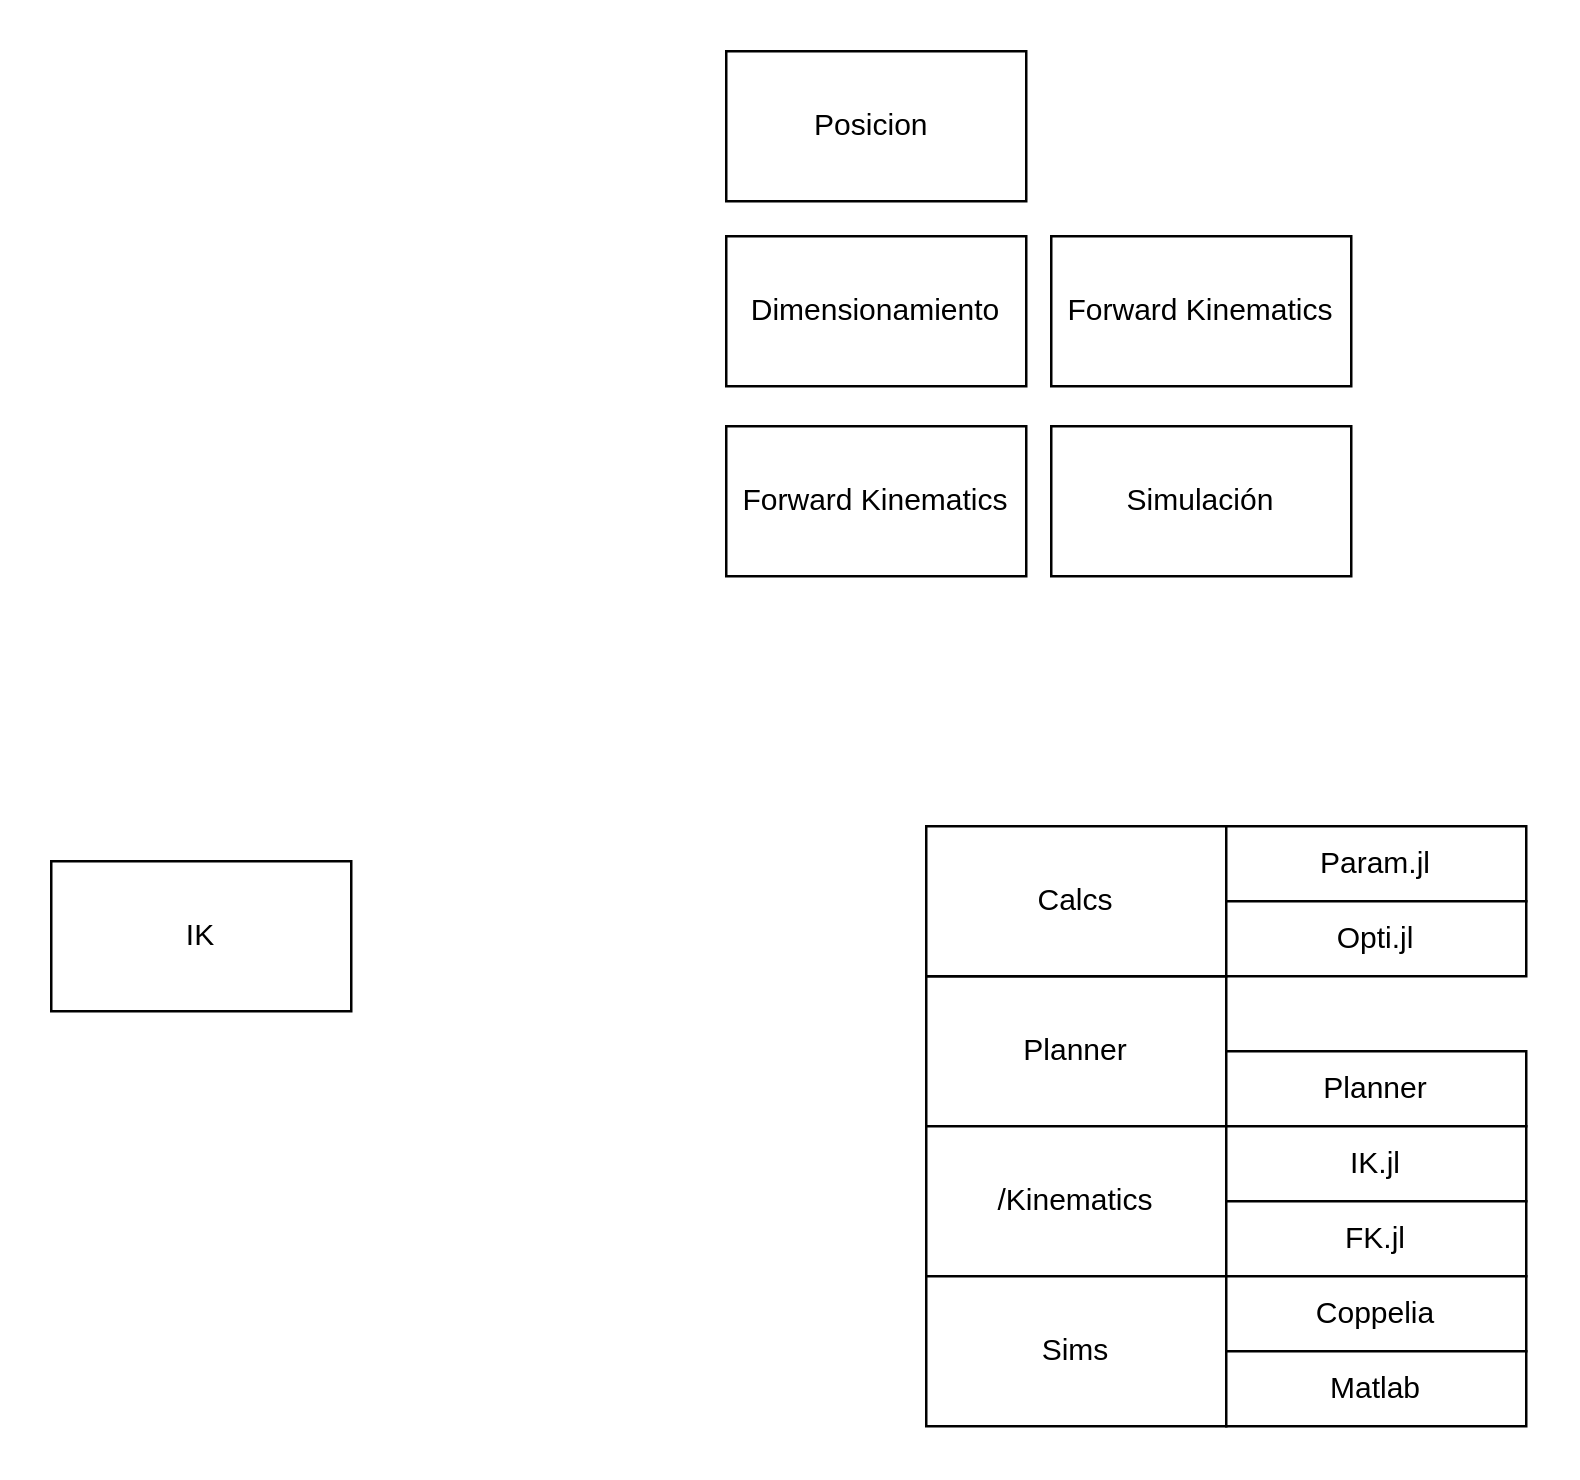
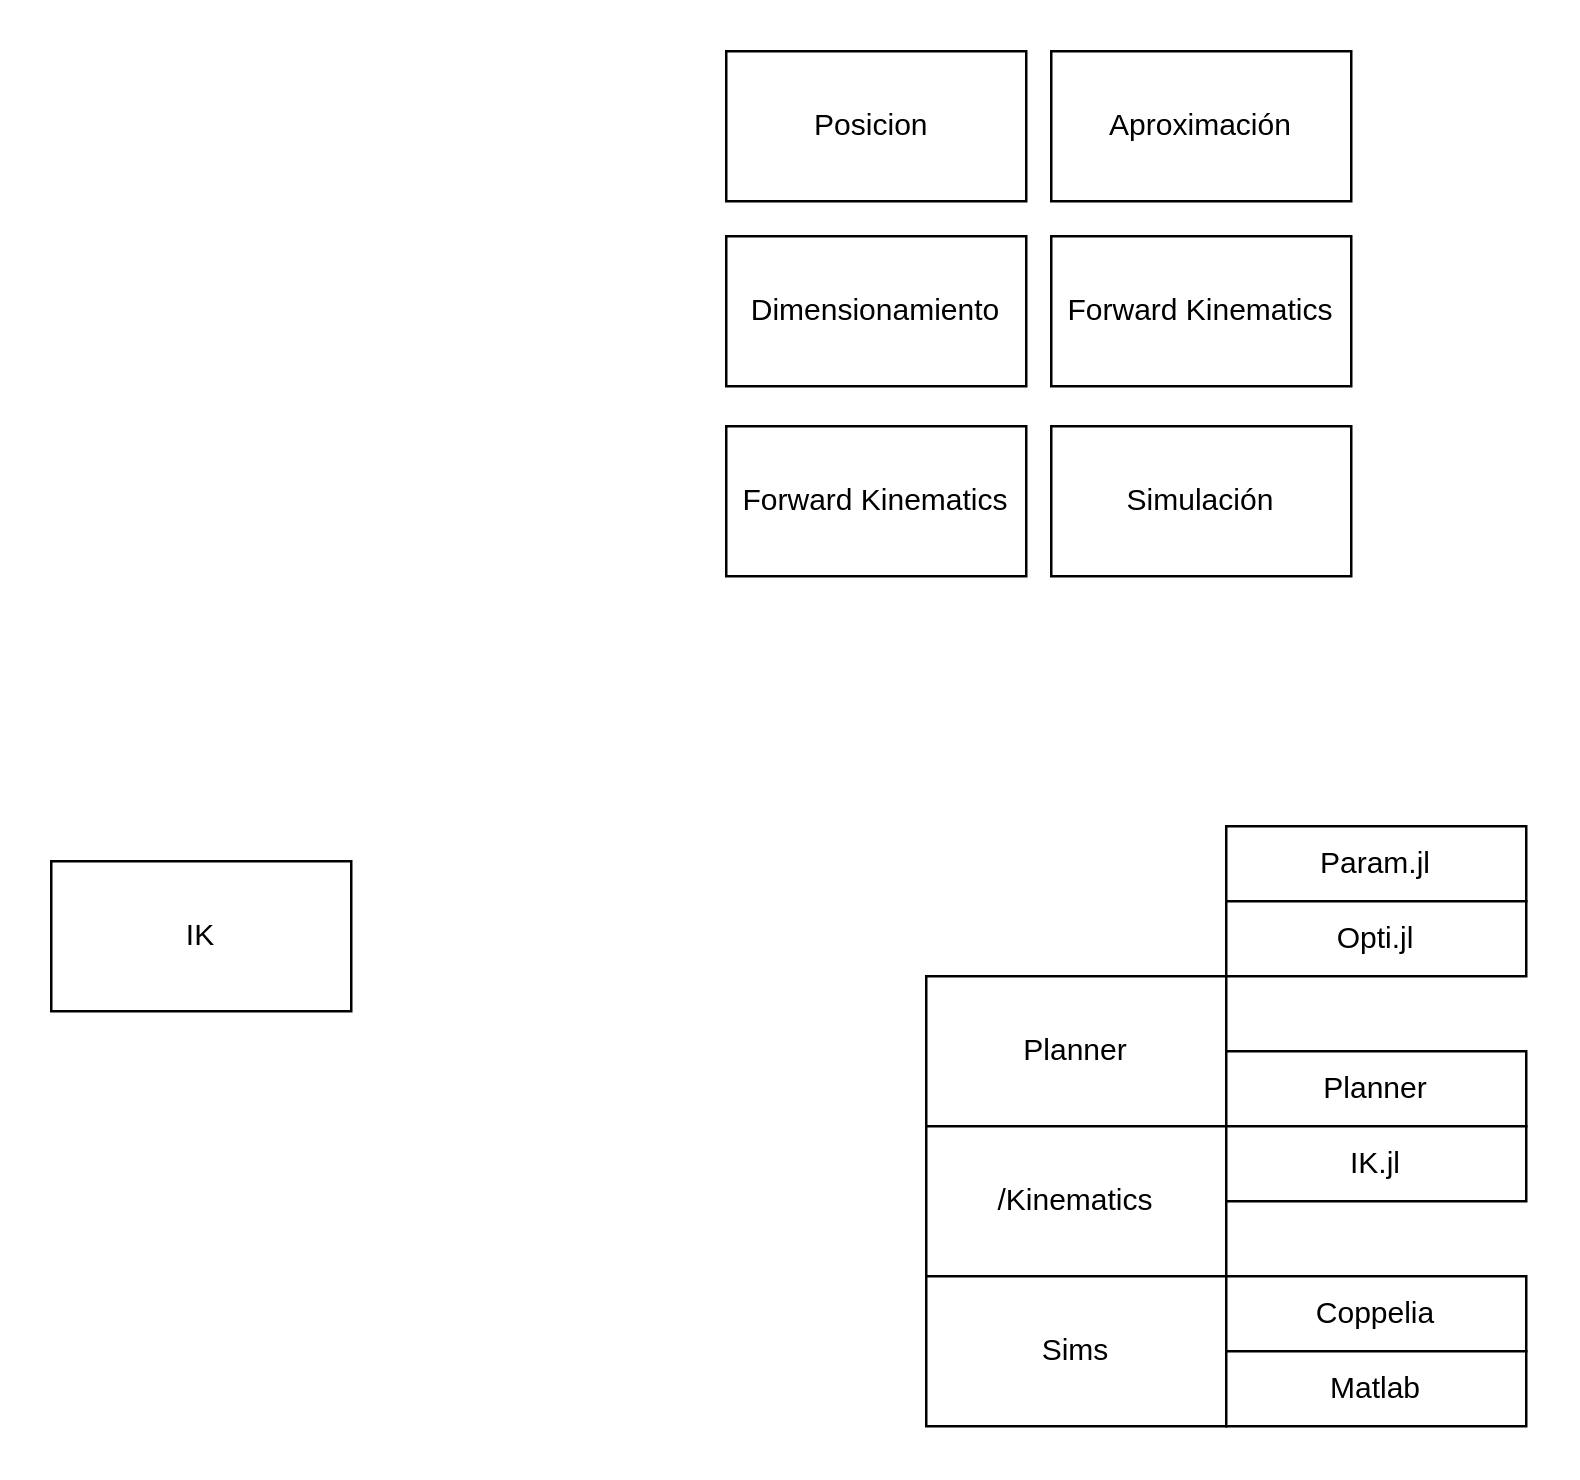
node "Aproximación": added
node "Calcs": removed
node "FK.jl": removed
